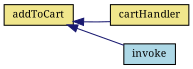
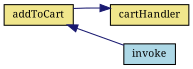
edge "cartHandler" -> "addToCart": reversed
